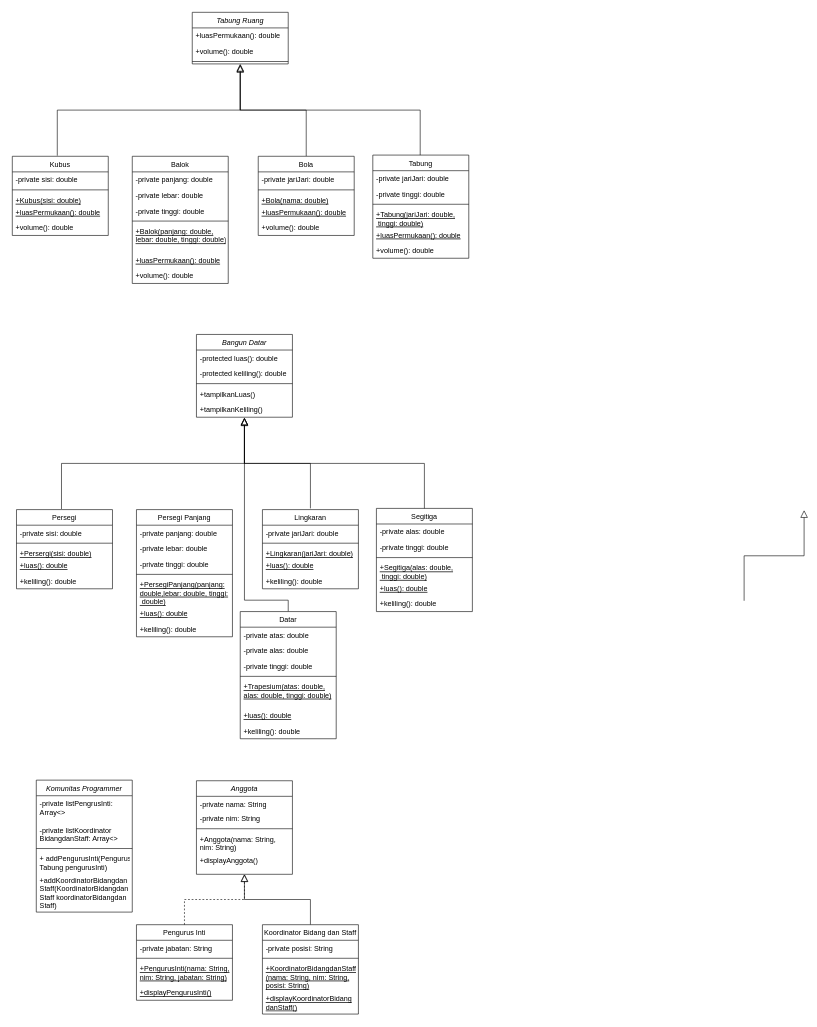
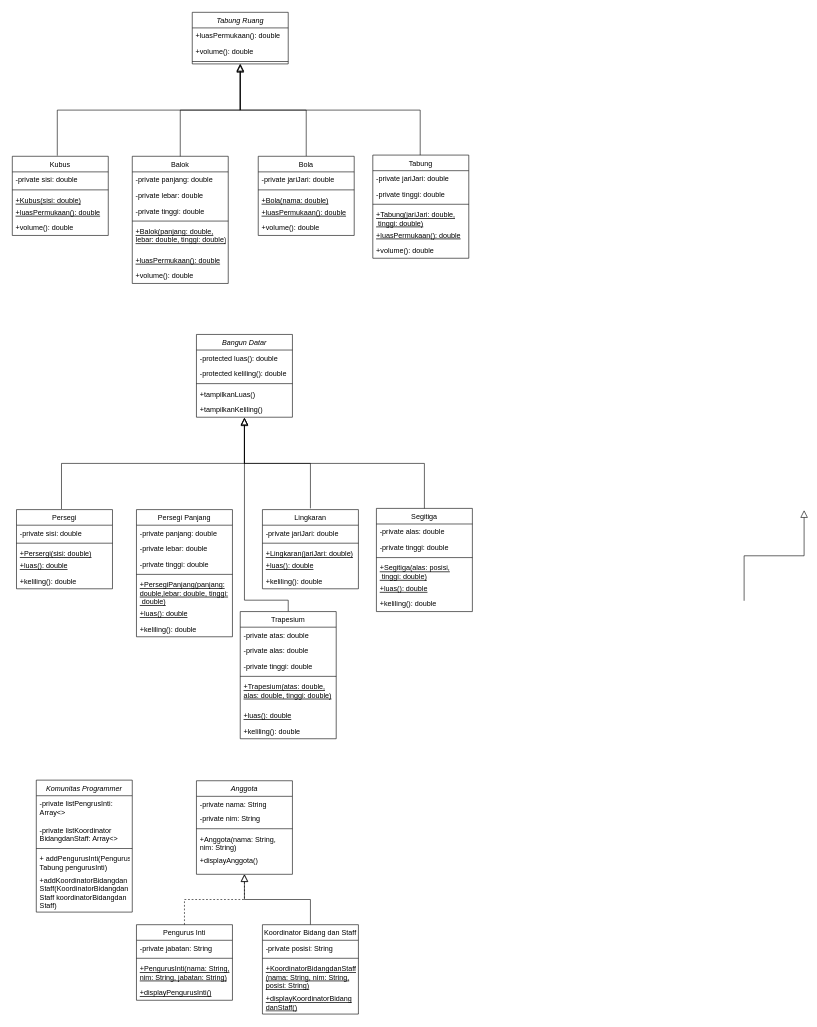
edge "Balok" -> "Tabung Ruang": added
node "+Segitiga(alas: double, tinggi: double)": label "+Segitiga(alas: double, tinggi: double)" -> "+Segitiga(alas: posisi, tinggi: double)"
node "Datar": label "Datar" -> "Trapesium"
